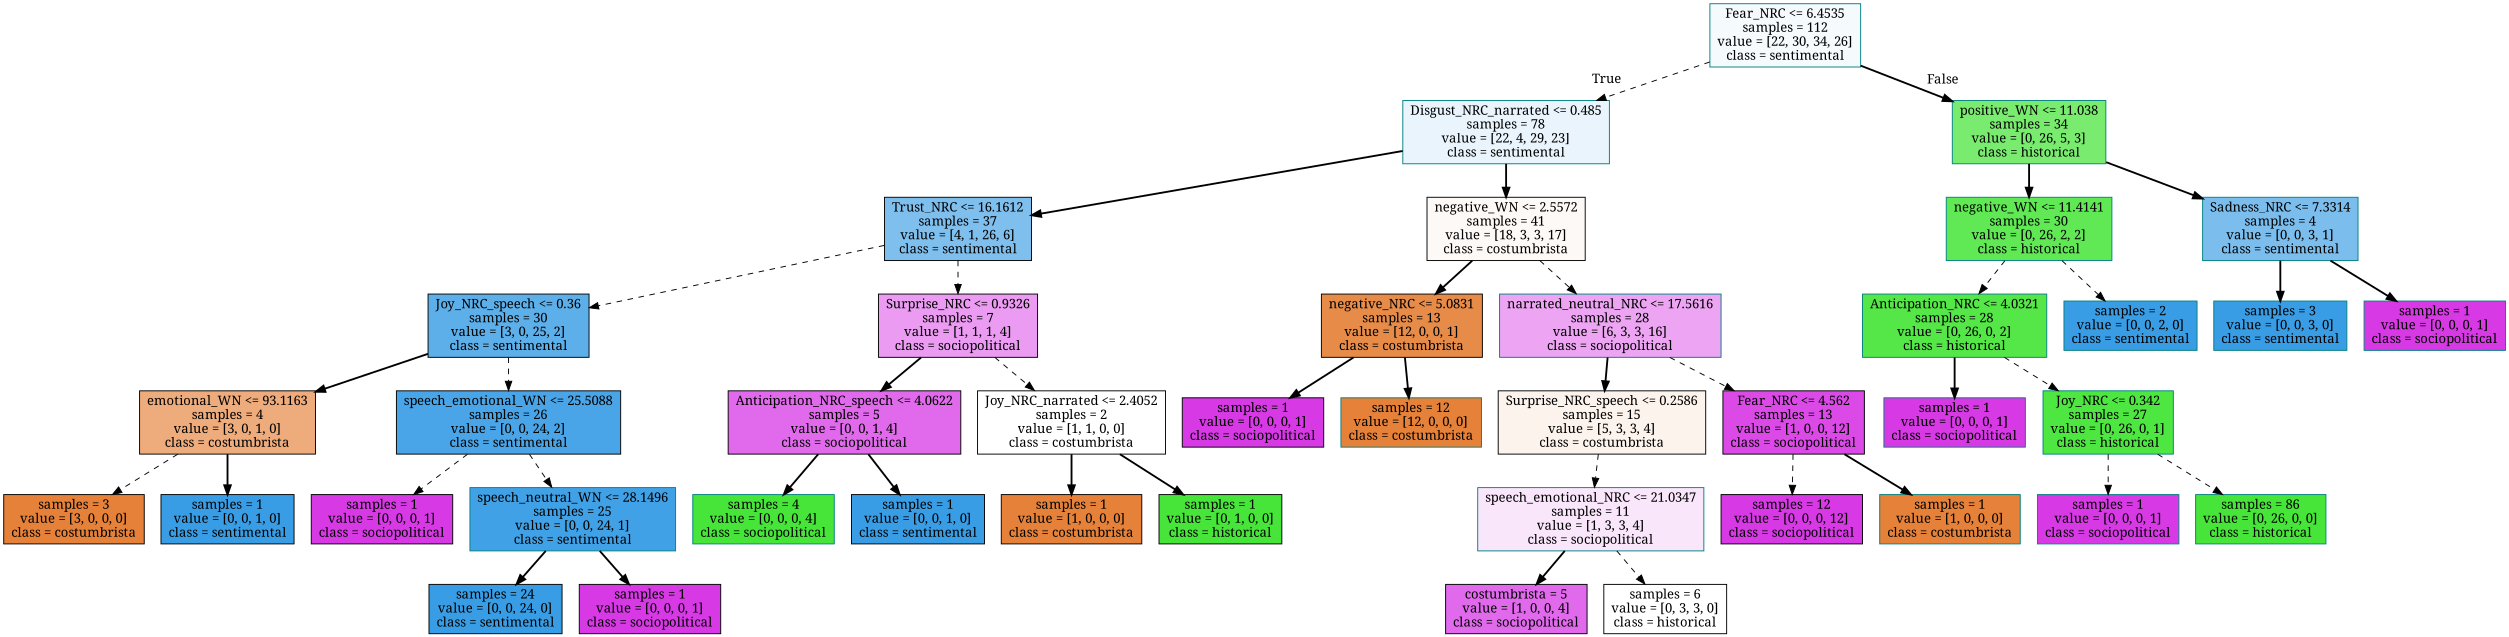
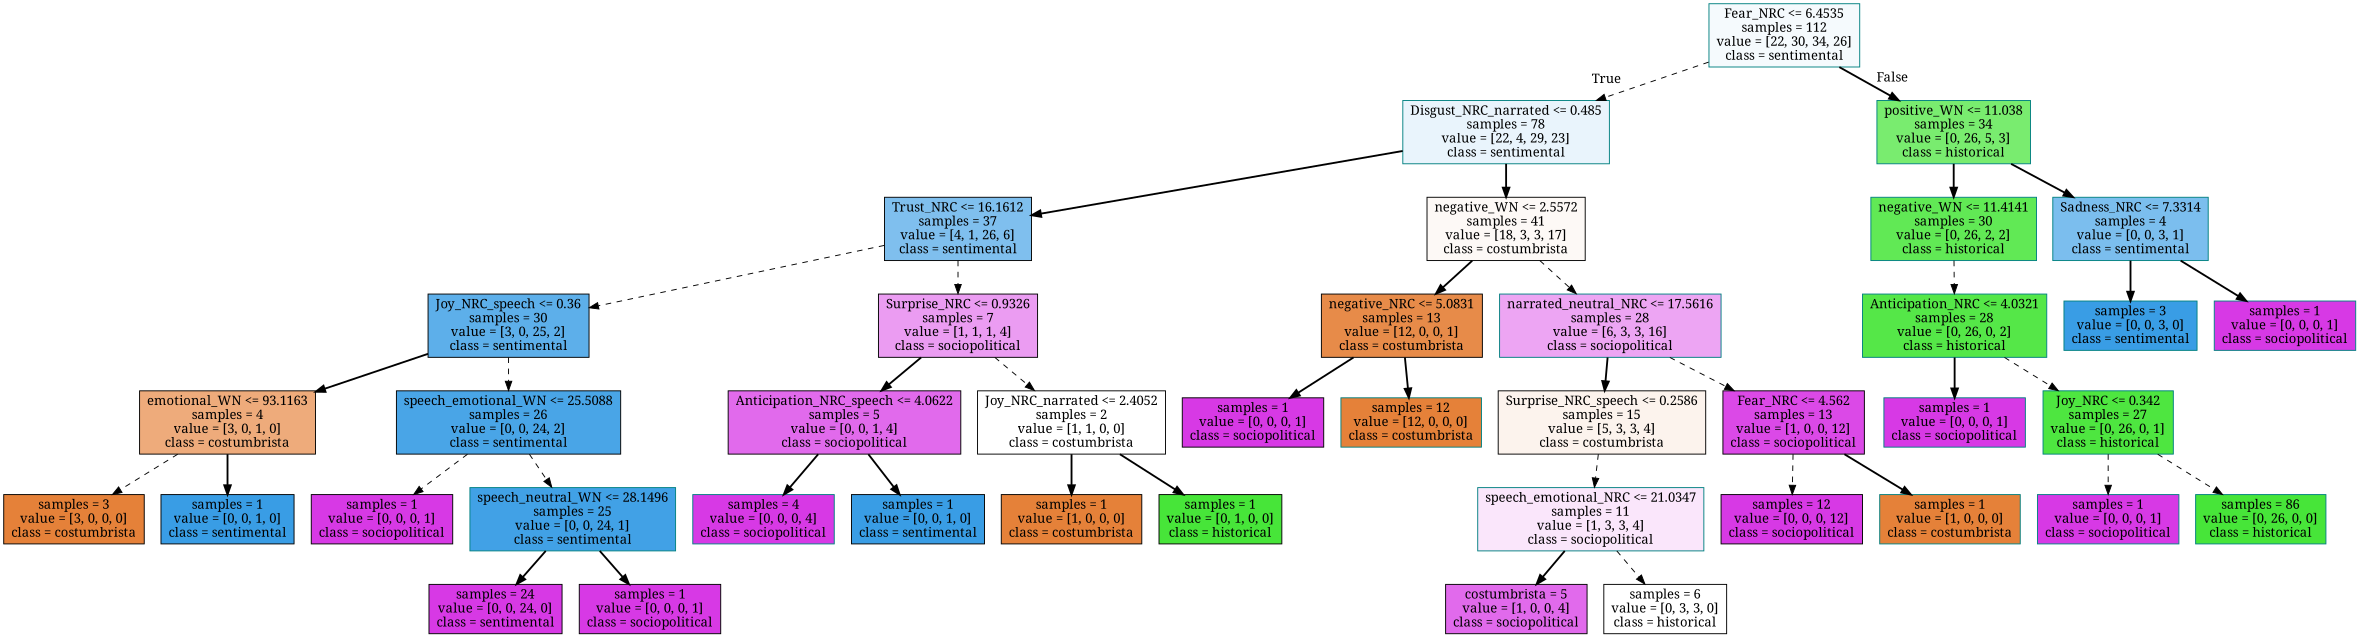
node "samples = 2 value = [0, 0, 2, 0] class = sentimental": removed
node "samples = 4 value = [0, 0, 0, 4] class = sociopolitical": fillcolor #47e539ff -> #d739e5ff
node "samples = 24 value = [0, 0, 24, 0] class = sentimental": fillcolor #399de5ff -> #d739e5ff
